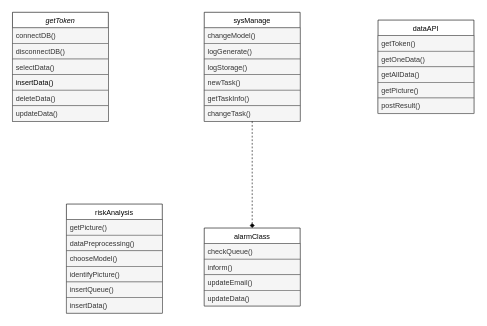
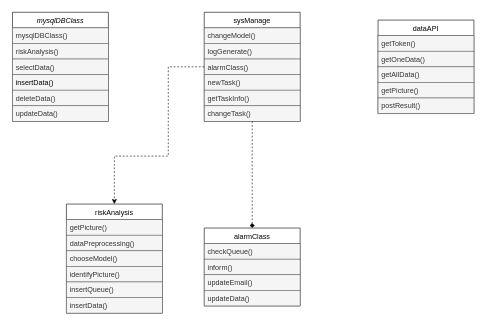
node "getToken": label "getToken" -> "mysqlDBClass"
node "connectDB()": label "connectDB()" -> "mysqlDBClass()"
node "disconnectDB()": label "disconnectDB()" -> "riskAnalysis()"
node "logStorage()": label "logStorage()" -> "alarmClass()"
edge "sysManage" -> "riskAnalysis": added
